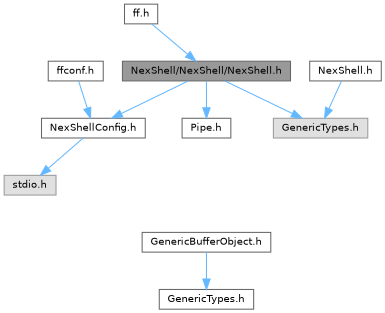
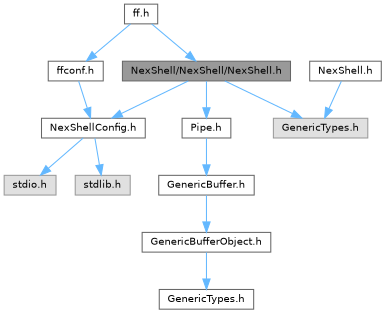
edge "ff.h" -> "ffconf.h": added
node "stdlib.h": added
node "GenericBuffer.h": added
